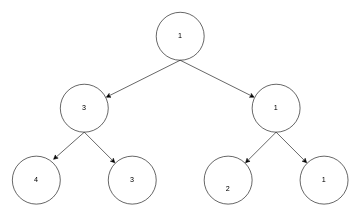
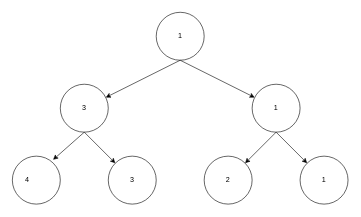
node "4": moved (36, 180) -> (27, 180)
node "2": moved (228, 189) -> (228, 180)
